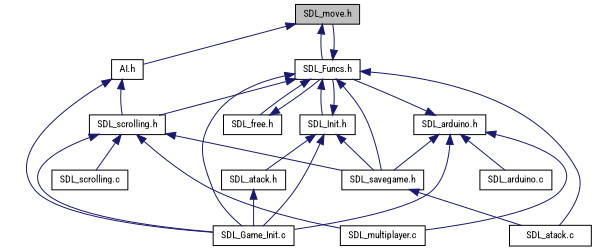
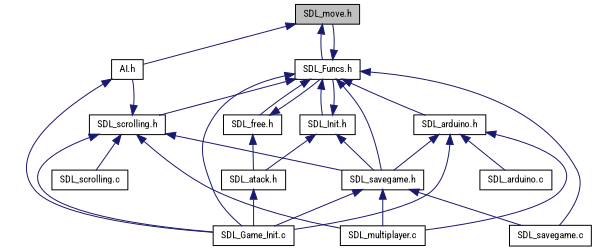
edge "SDL_Funcs.h" -> "SDL_arduino.h": reversed
edge "SDL_scrolling.h" -> "AI.h": reversed
edge "SDL_atack.h" -> "SDL_free.h": added
edge "SDL_Game_Init.c" -> "SDL_Init.h": now "SDL_Game_Init.c" -> "SDL_savegame.h"
edge "SDL_multiplayer.c" -> "SDL_savegame.h": added
node "SDL_atack.c": label "SDL_atack.c" -> "SDL_savegame.c"
